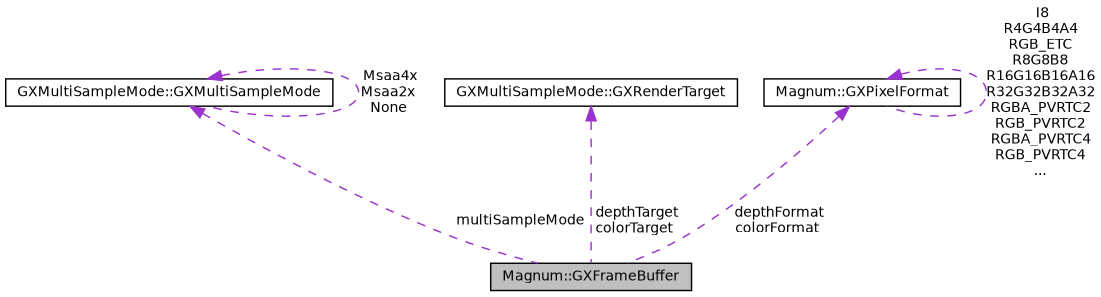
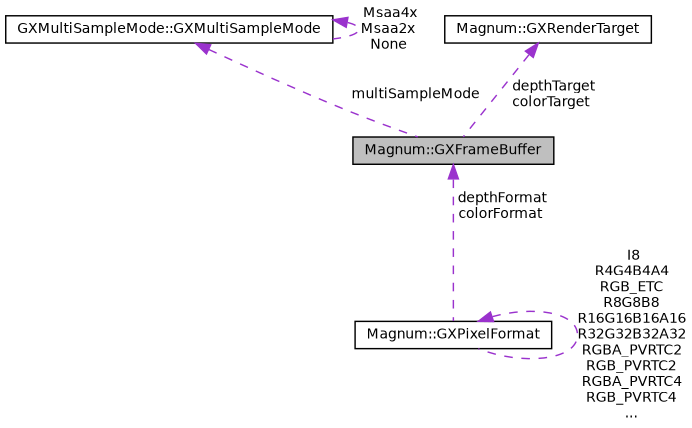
node "GXMultiSampleMode::GXRenderTarget": label "GXMultiSampleMode::GXRenderTarget" -> "Magnum::GXRenderTarget"
edge "Magnum::GXFrameBuffer" -> "Magnum::GXPixelFormat": reversed
